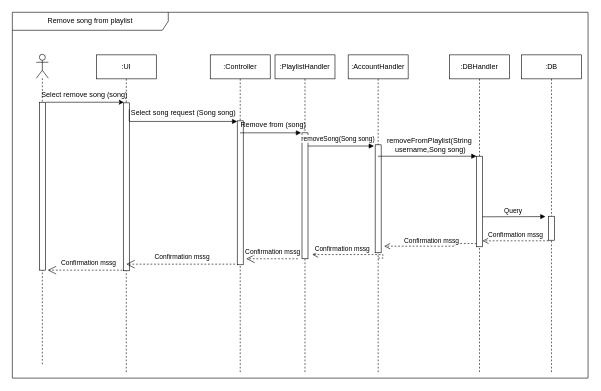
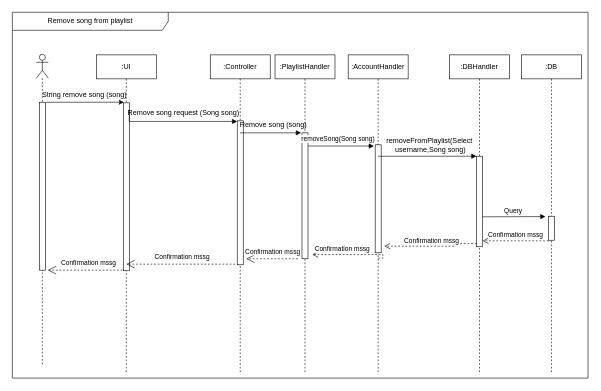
node "Select remove song (song)": label "Select remove song (song)" -> "String remove song (song)"
node "Select song request (Song song)": label "Select song request (Song song)" -> "Remove song request (Song song)"
node "Remove from (song)": label "Remove from (song)" -> "Remove song (song)"
node "removeFromPlaylist(String username,Song song)": label "removeFromPlaylist(String username,Song song)" -> "removeFromPlaylist(Select username,Song song)"
